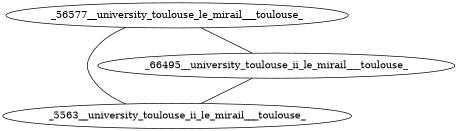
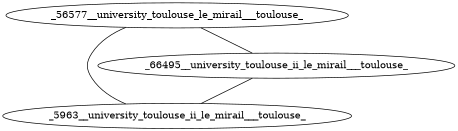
node "_5563__university_toulouse_ii_le_mirail___toulouse_": label "_5563__university_toulouse_ii_le_mirail___toulouse_" -> "_5963__university_toulouse_ii_le_mirail___toulouse_"
